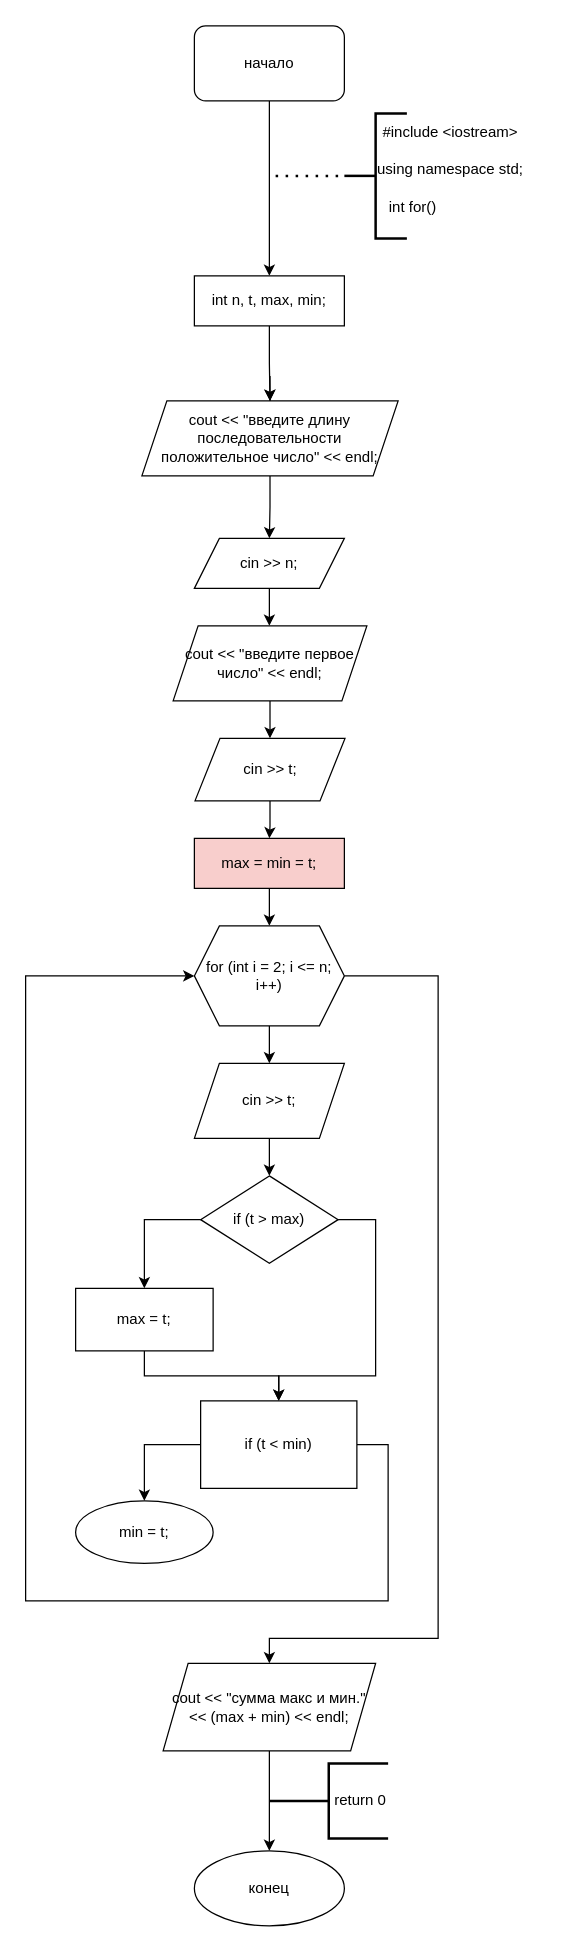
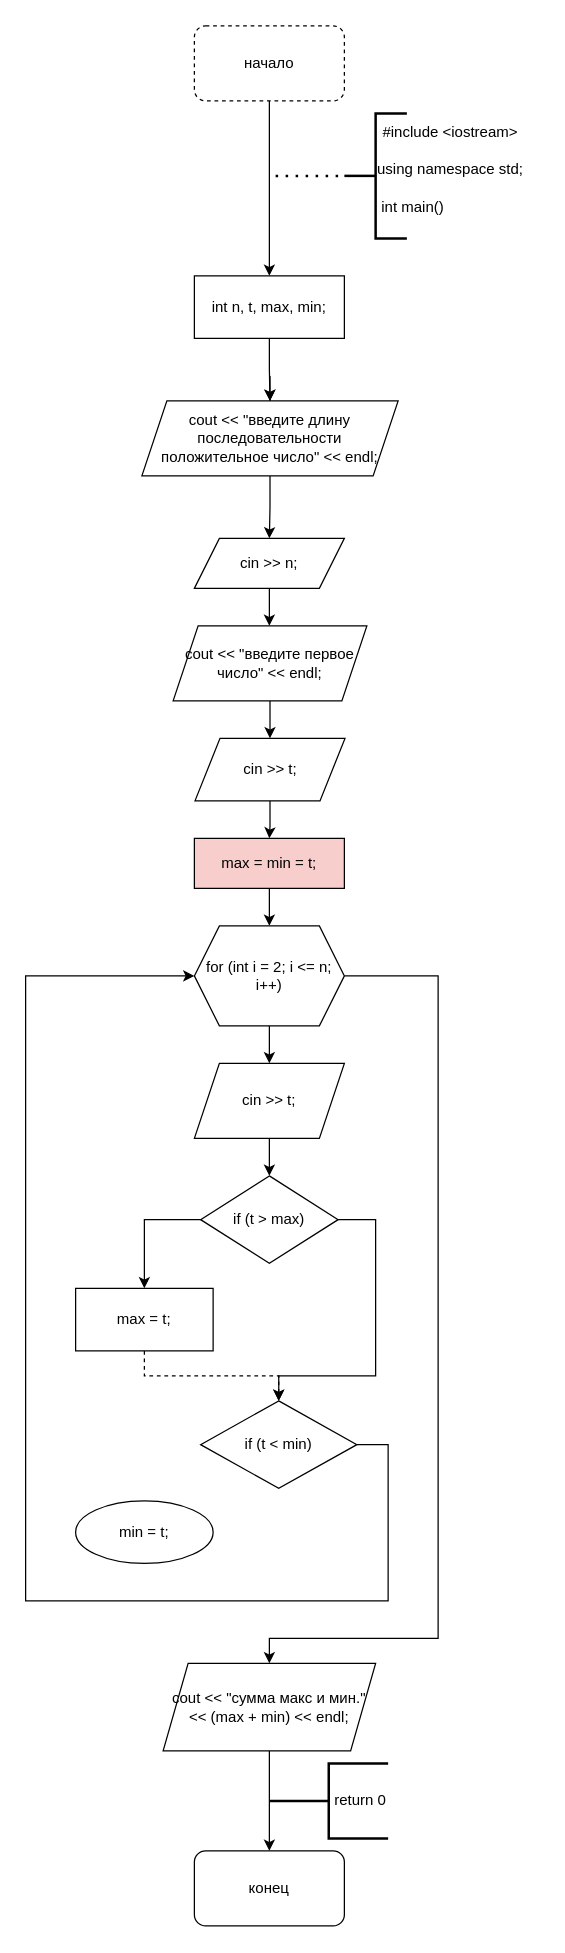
node "начало": style solid -> dashed
node "int for()": label "int for()" -> "int main()"
node "int n, t, max, min;": size 150x50 -> 150x63
edge "max = t;" -> "if (t < min)": style solid -> dashed
edge "if (t < min)" -> "min = t;": removed
node "if (t < min)": shape rectangle -> diamond
node "конец": shape ellipse -> rounded rectangle
